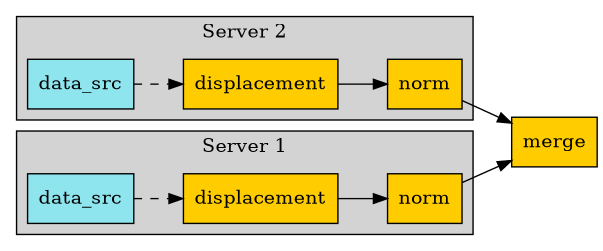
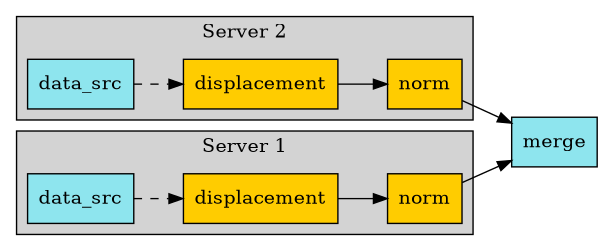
node "merge": fillcolor #ffcc00 -> cadetblue2
